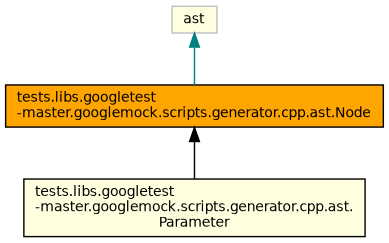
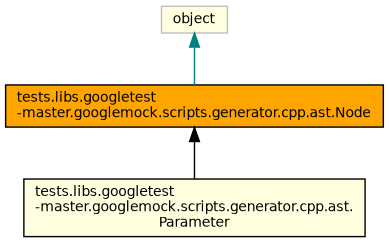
node "ast": label "ast" -> "object"
